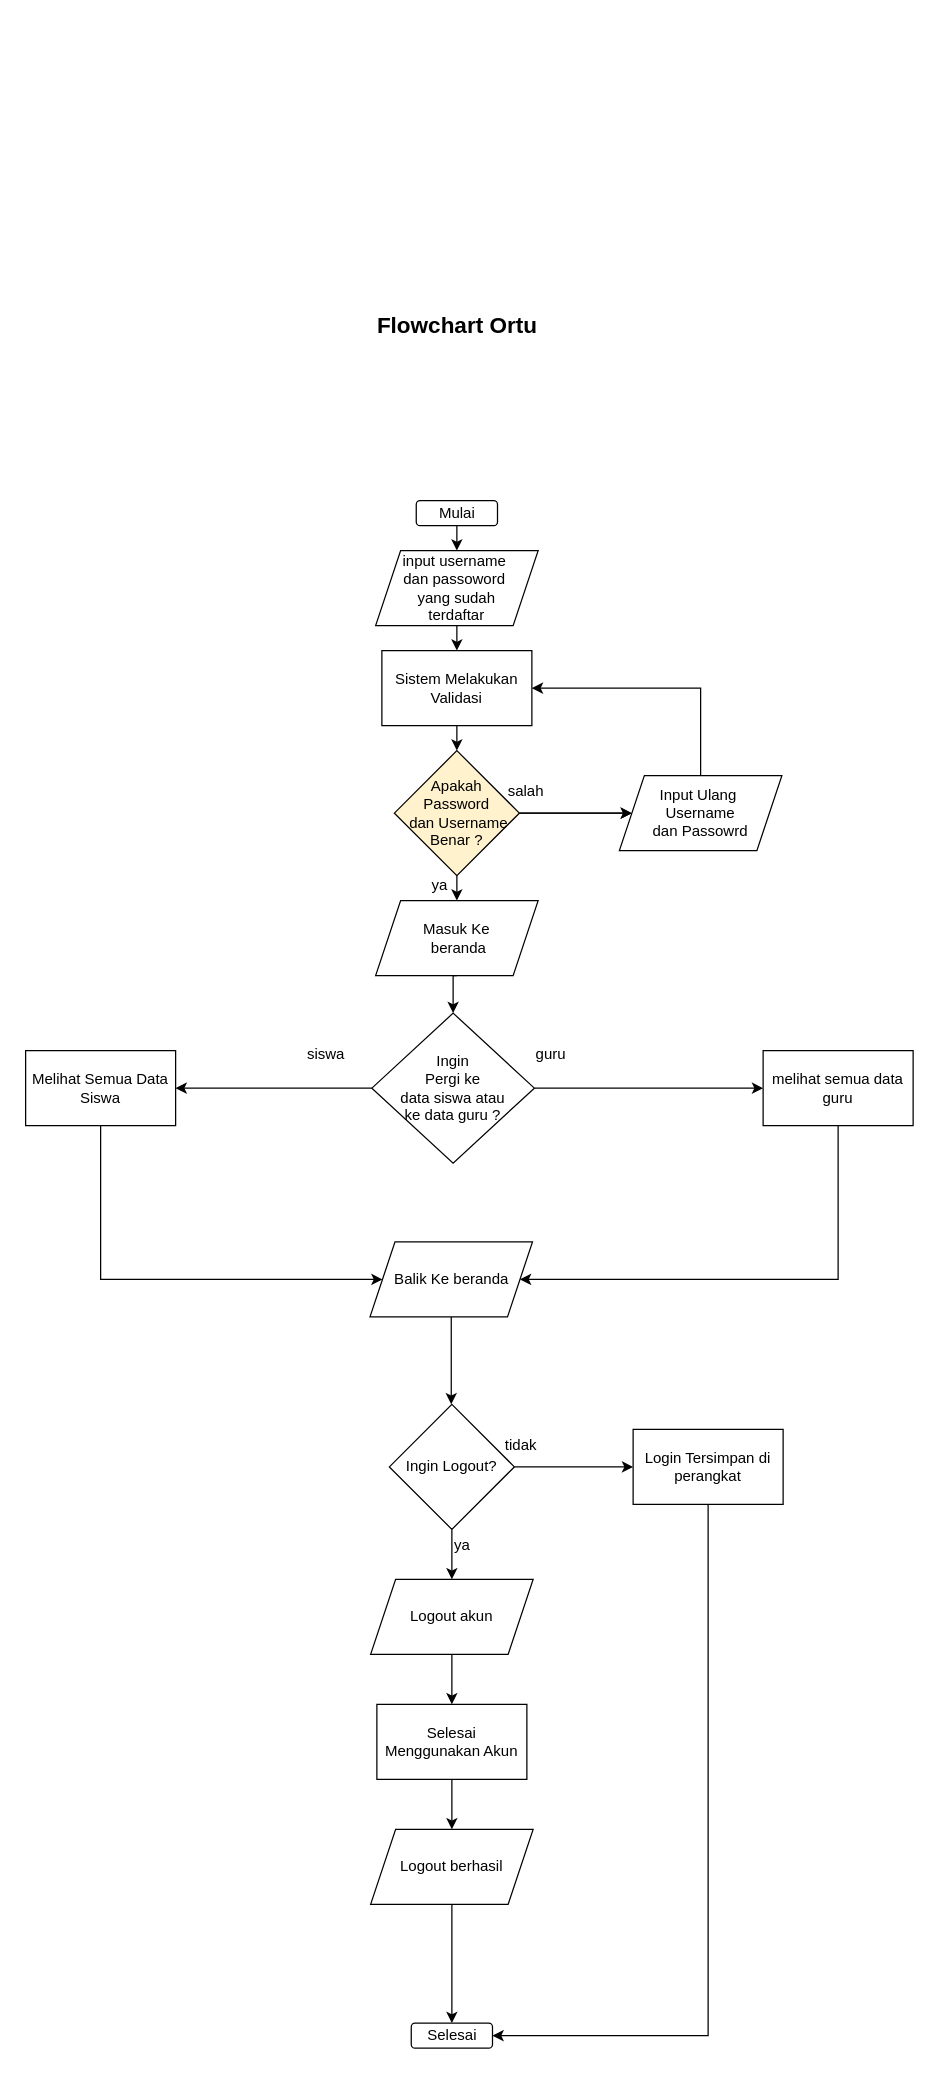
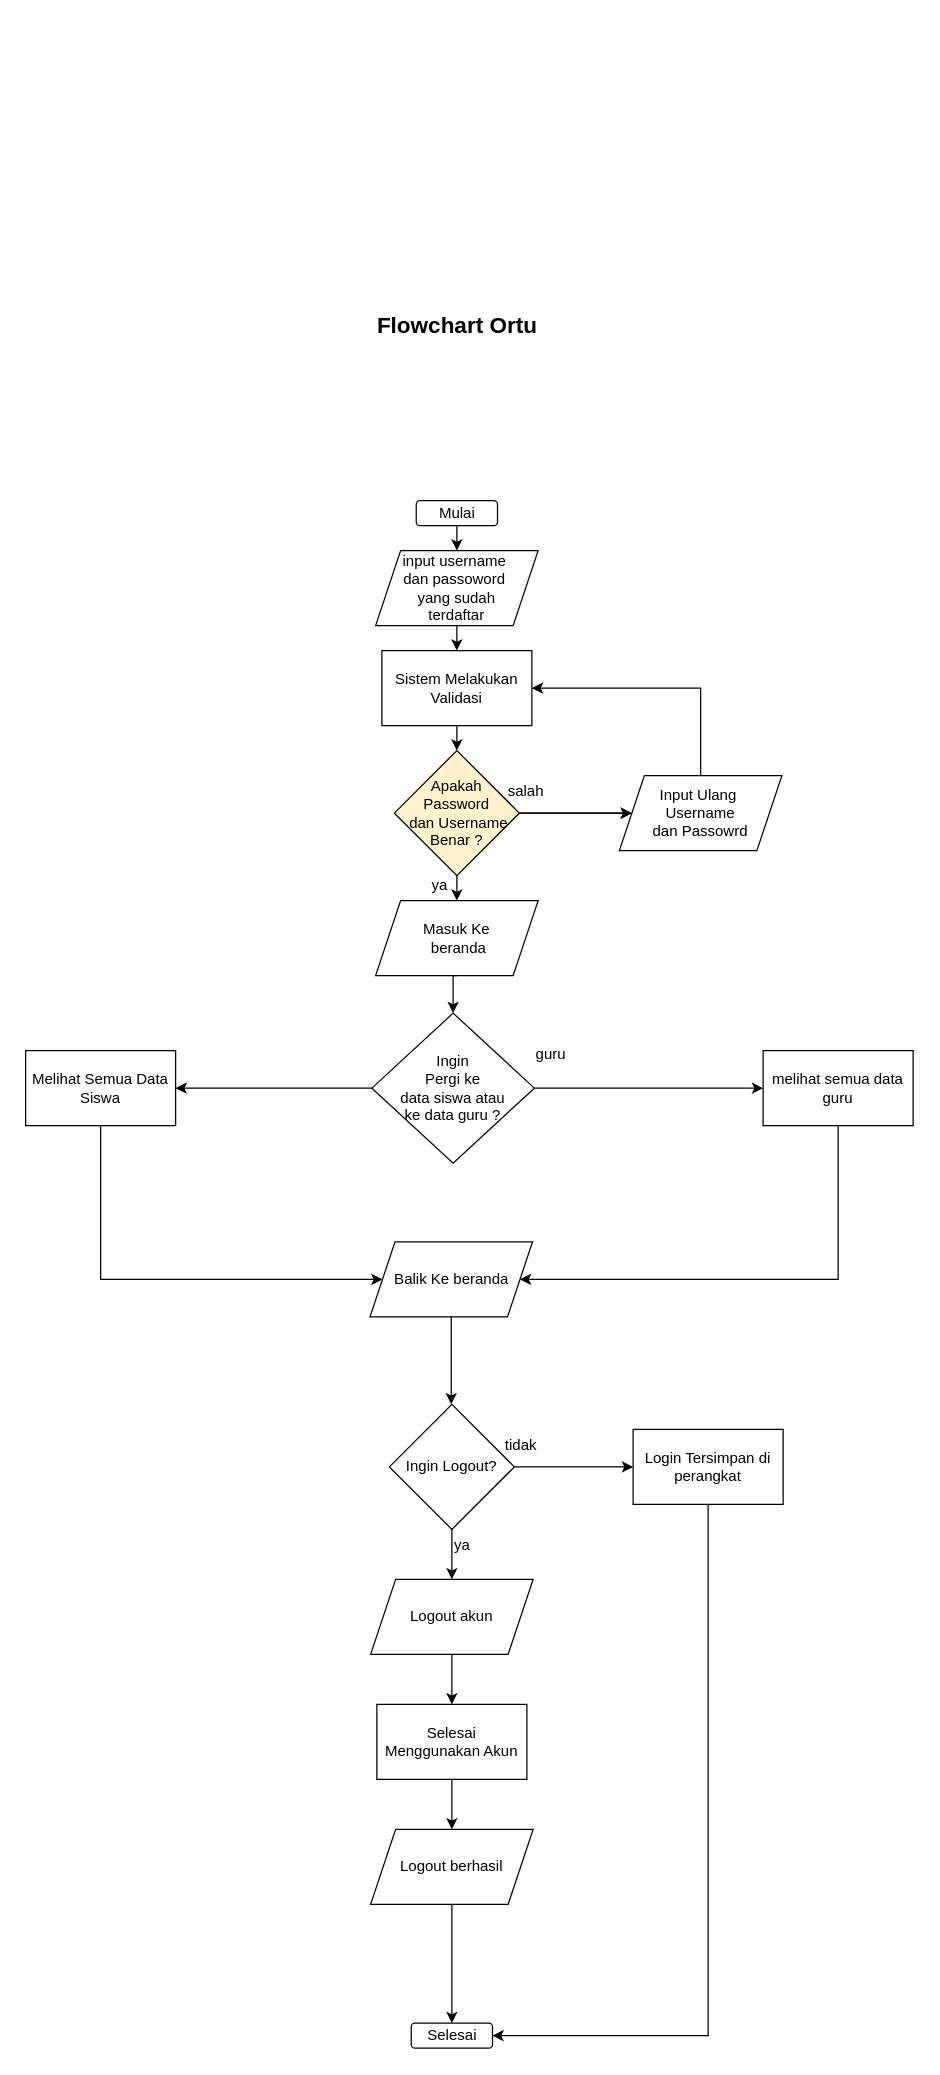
node "siswa": removed
